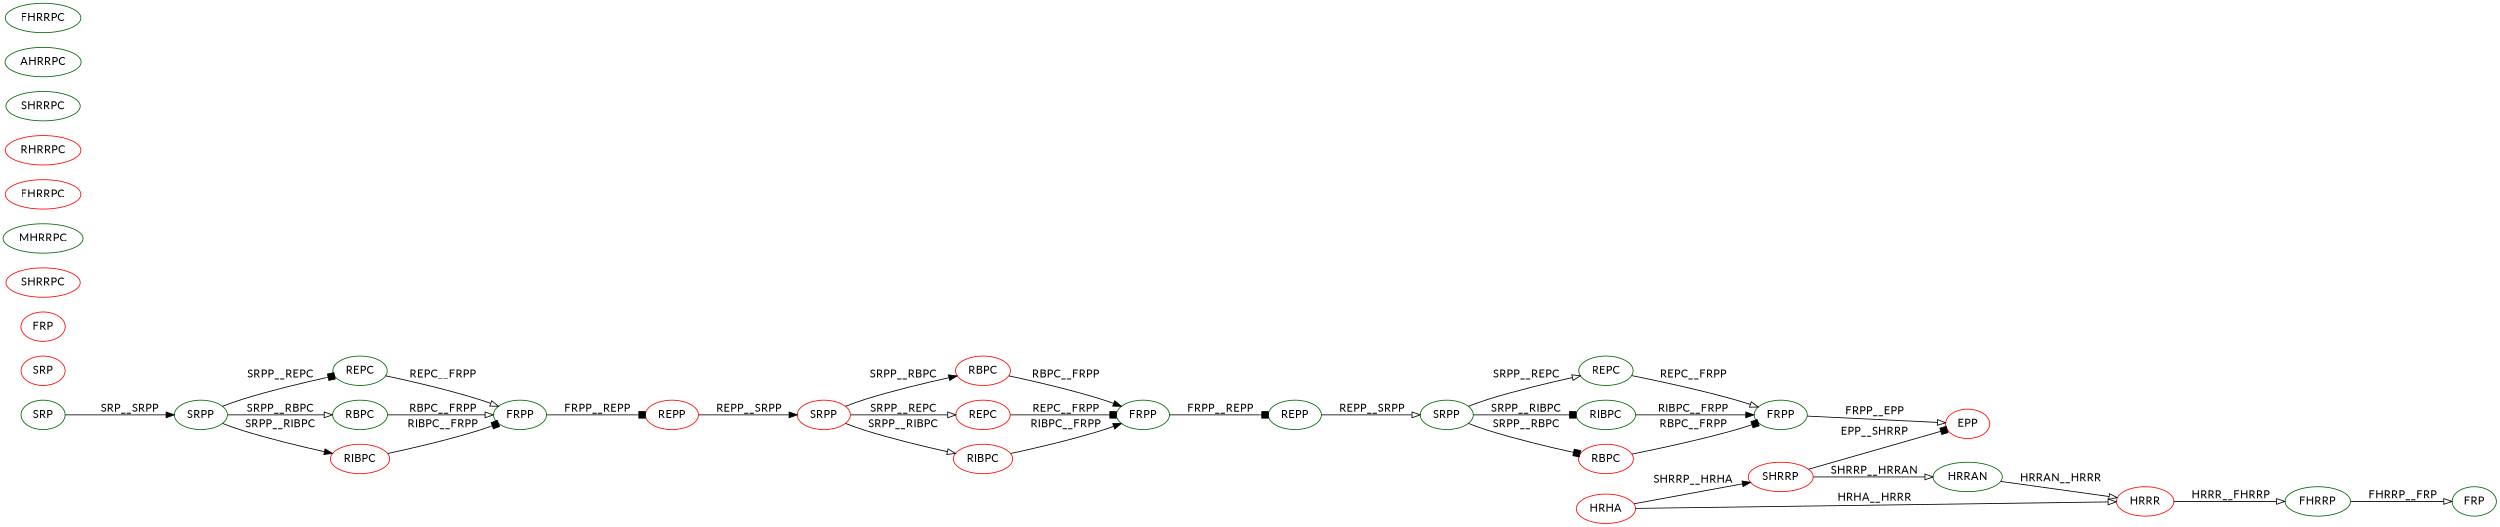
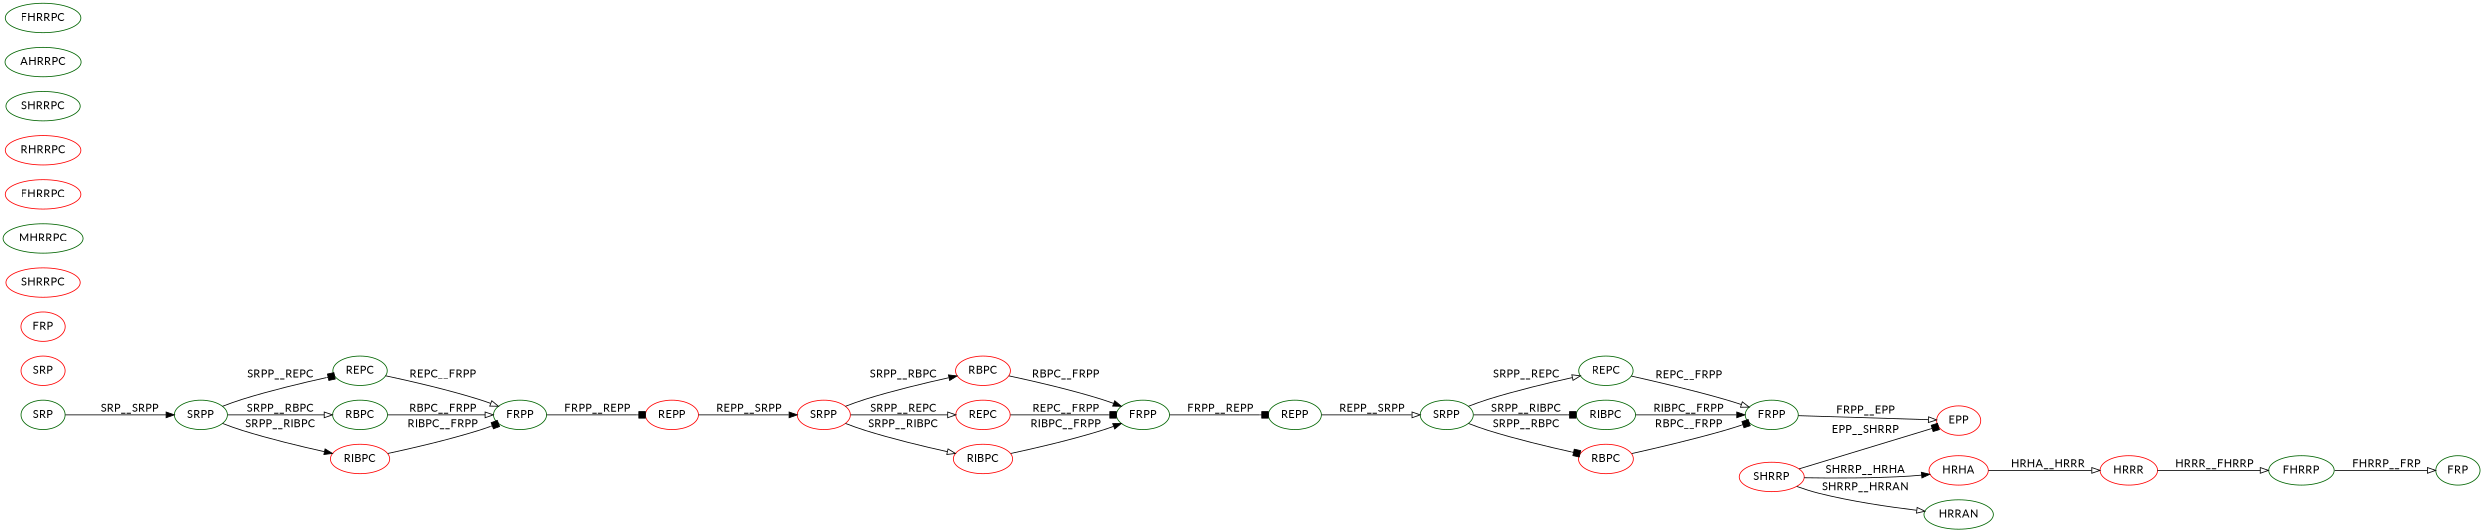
edge "HRRAN" -> "HRRR": removed, label "HRRAN__HRRR"
edge "HRHA" -> "SHRRP": reversed
